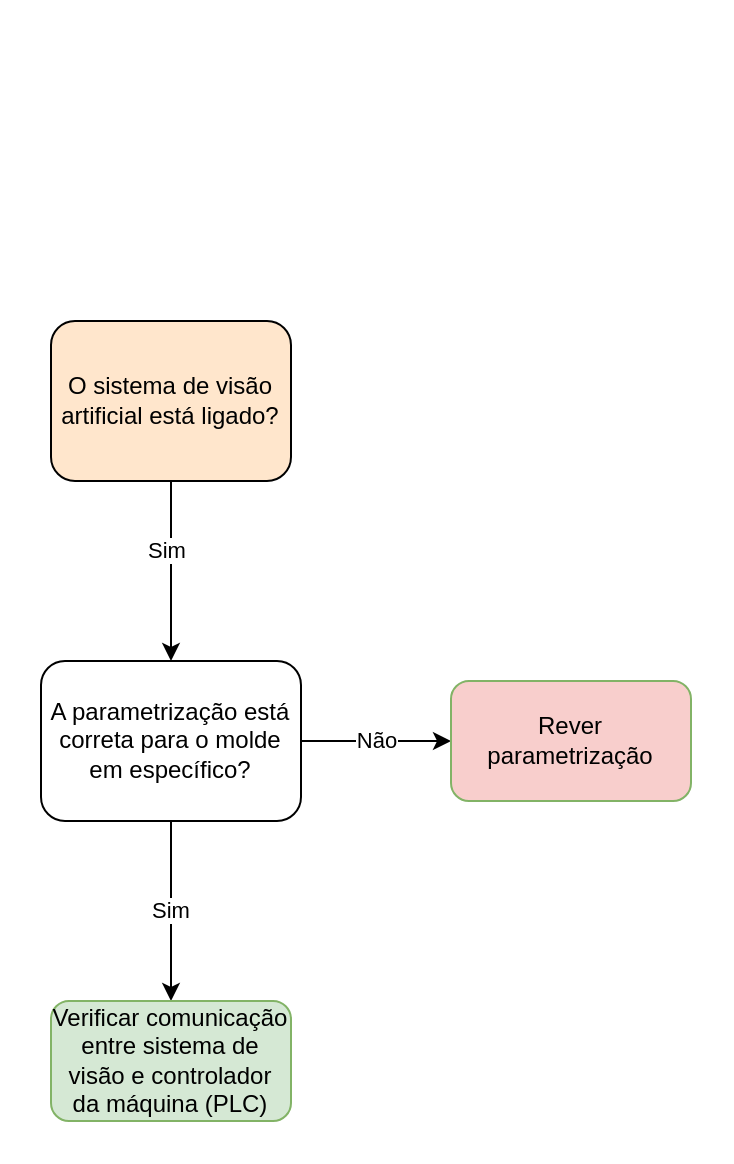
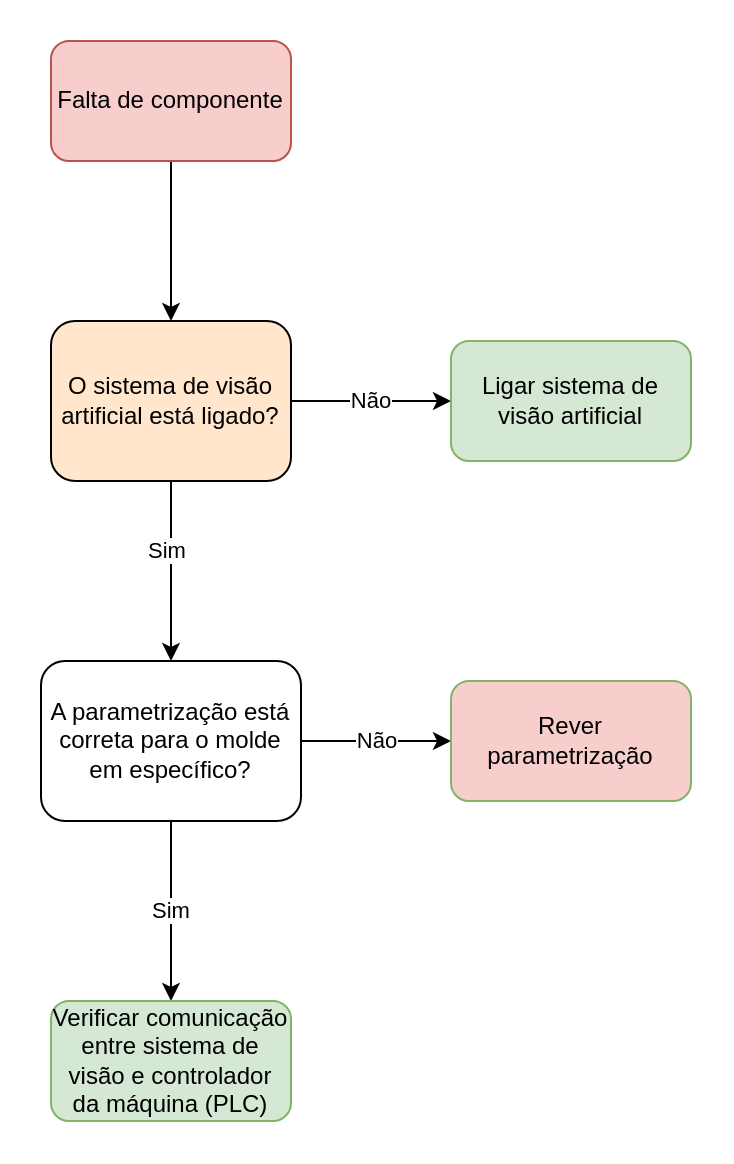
node "Falta de componente": added
edge "Falta de componente" -> "O sistema de visão artificial está ligado?": added
edge "O sistema de visão artificial está ligado?" -> "Ligar sistema de visão artificial": added, label "Não"
node "Ligar sistema de visão artificial": added
